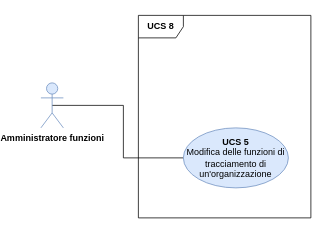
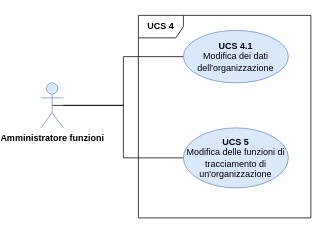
node "UCS 8": label "UCS 8" -> "UCS 4"
edge "UCS 4.1 Modifica dei dati dell'organizzazione" -- "Amministratore funzioni": added
node "UCS 4.1 Modifica dei dati dell'organizzazione": added
